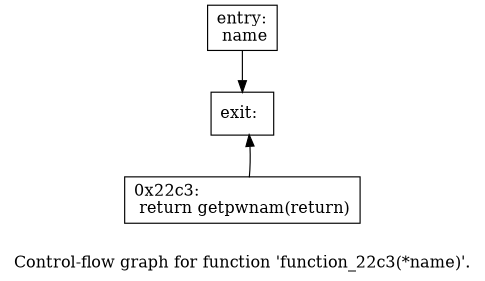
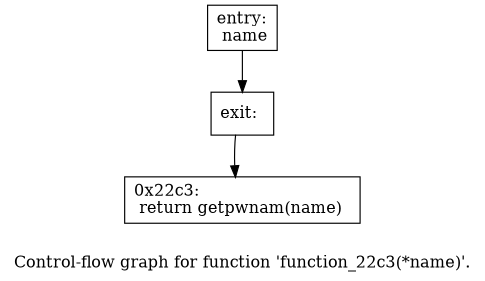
edge "0x22c3:" -> "exit:": reversed
node "0x22c3:": text "return getpwnam(return)" -> "return getpwnam(name)"
